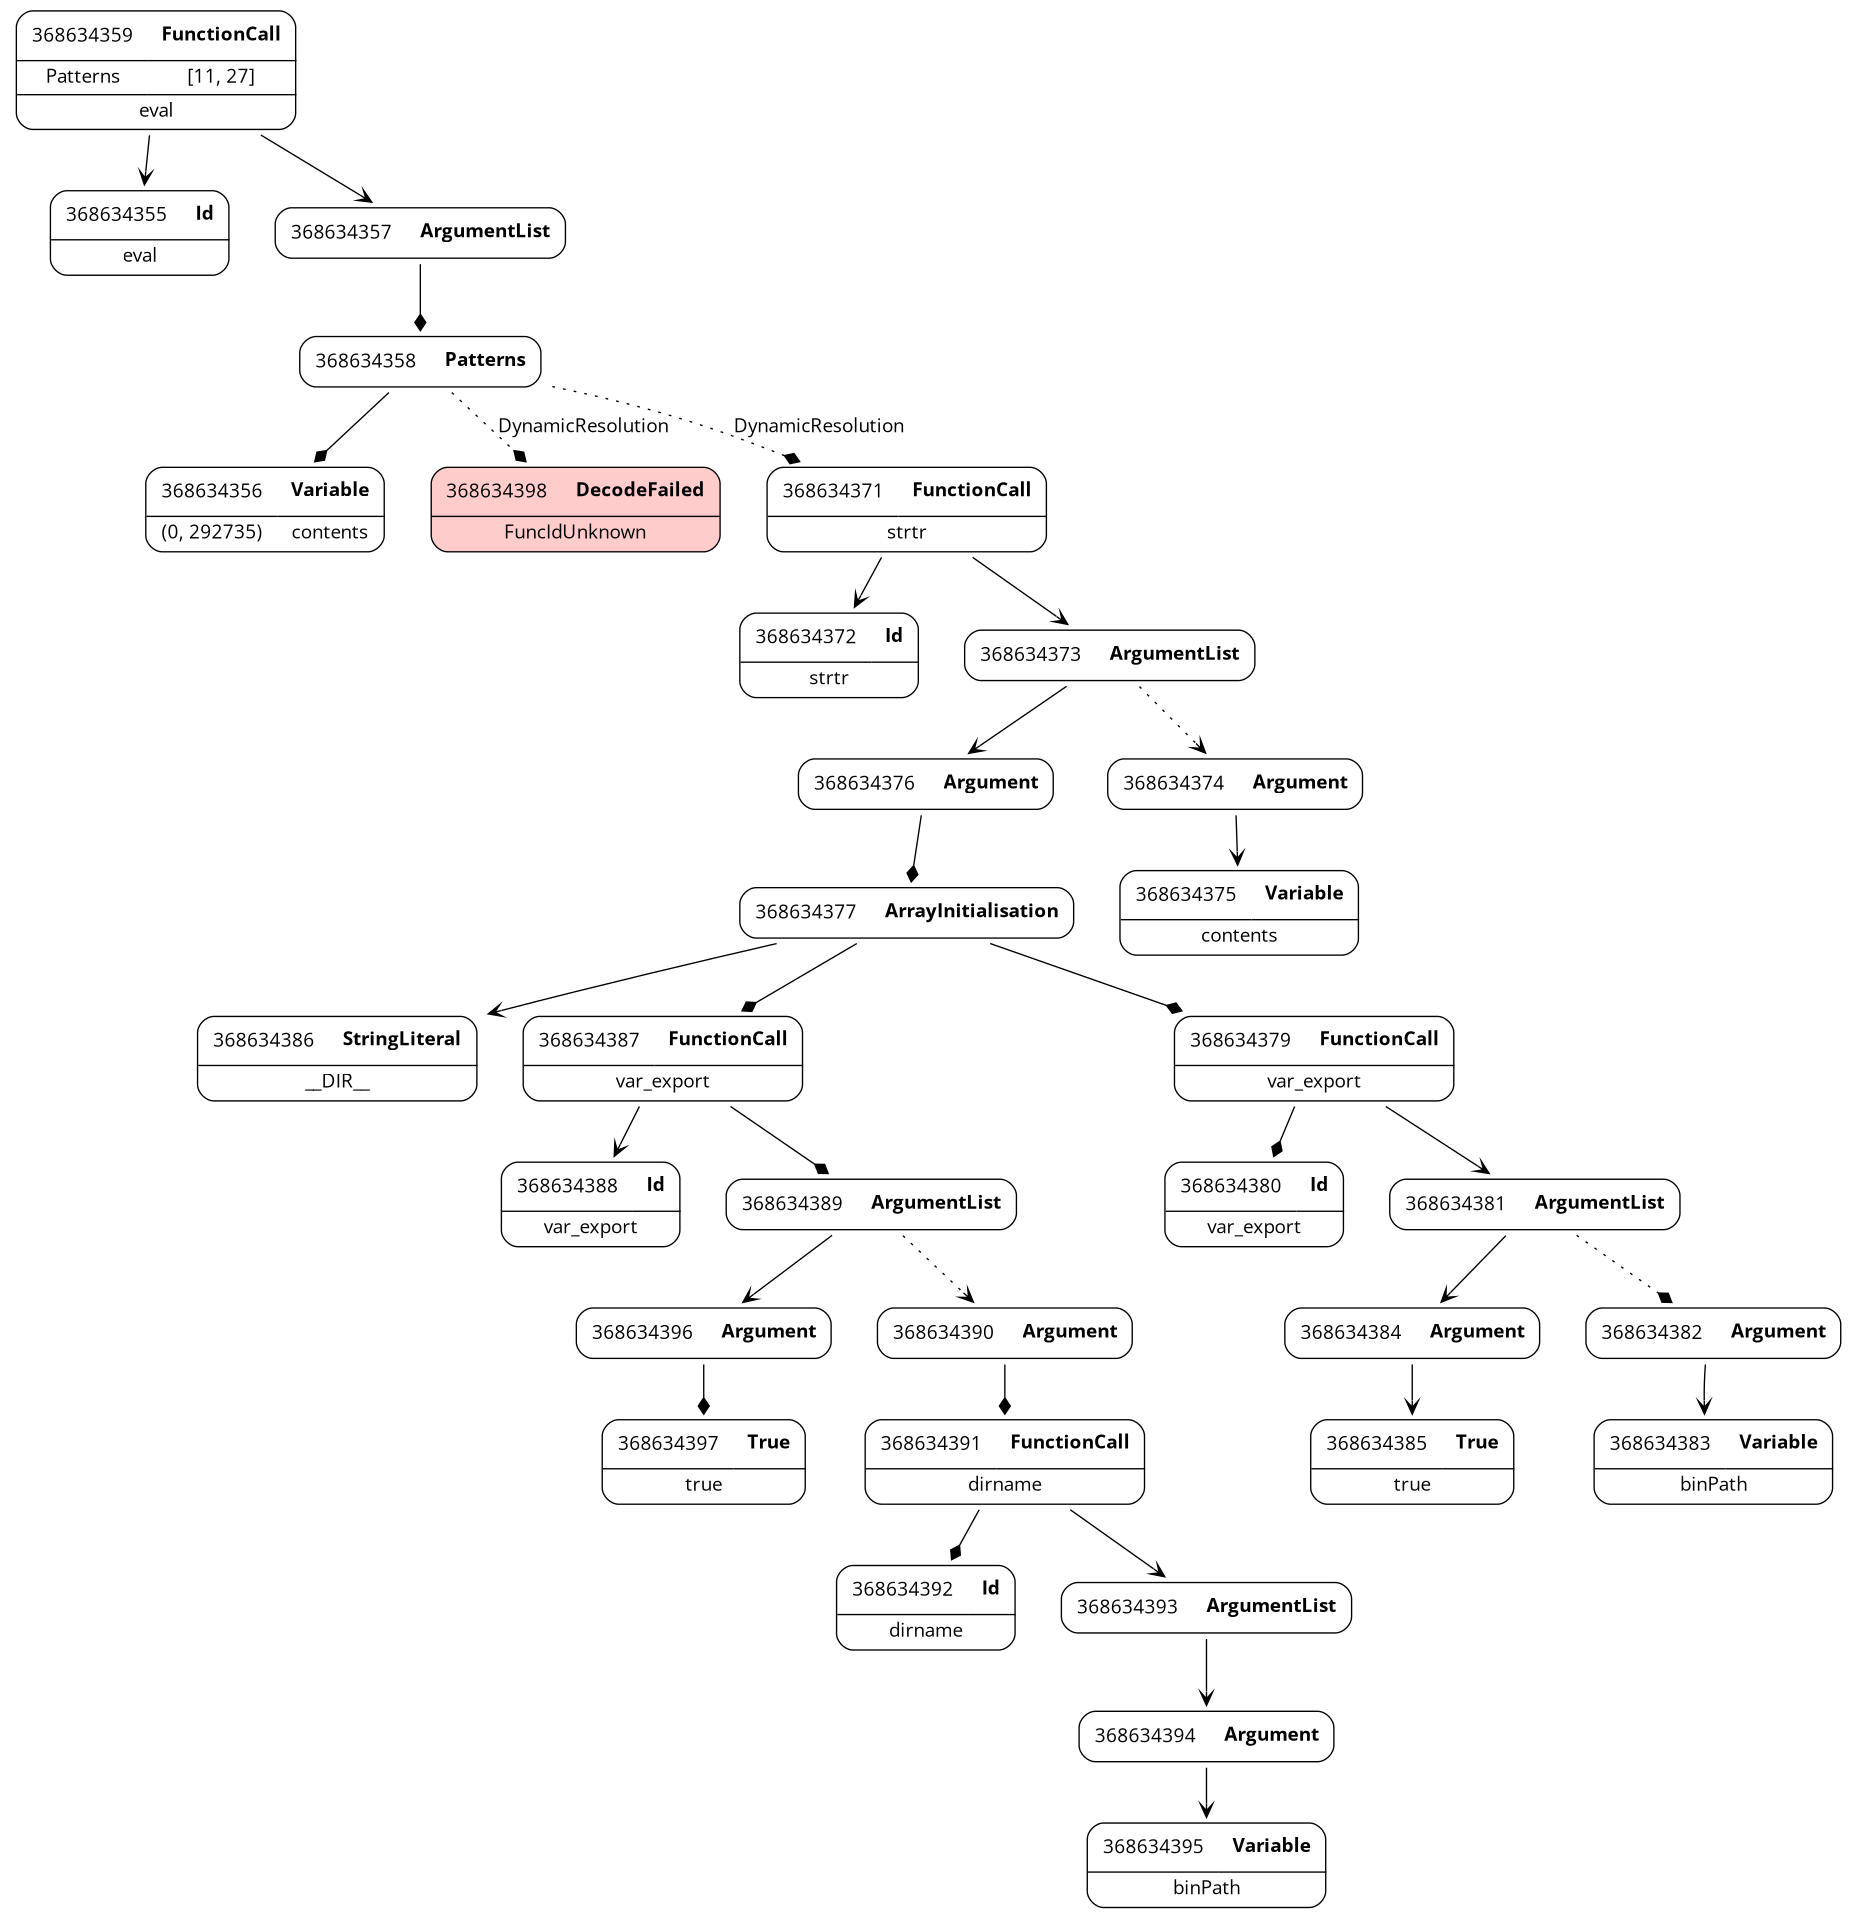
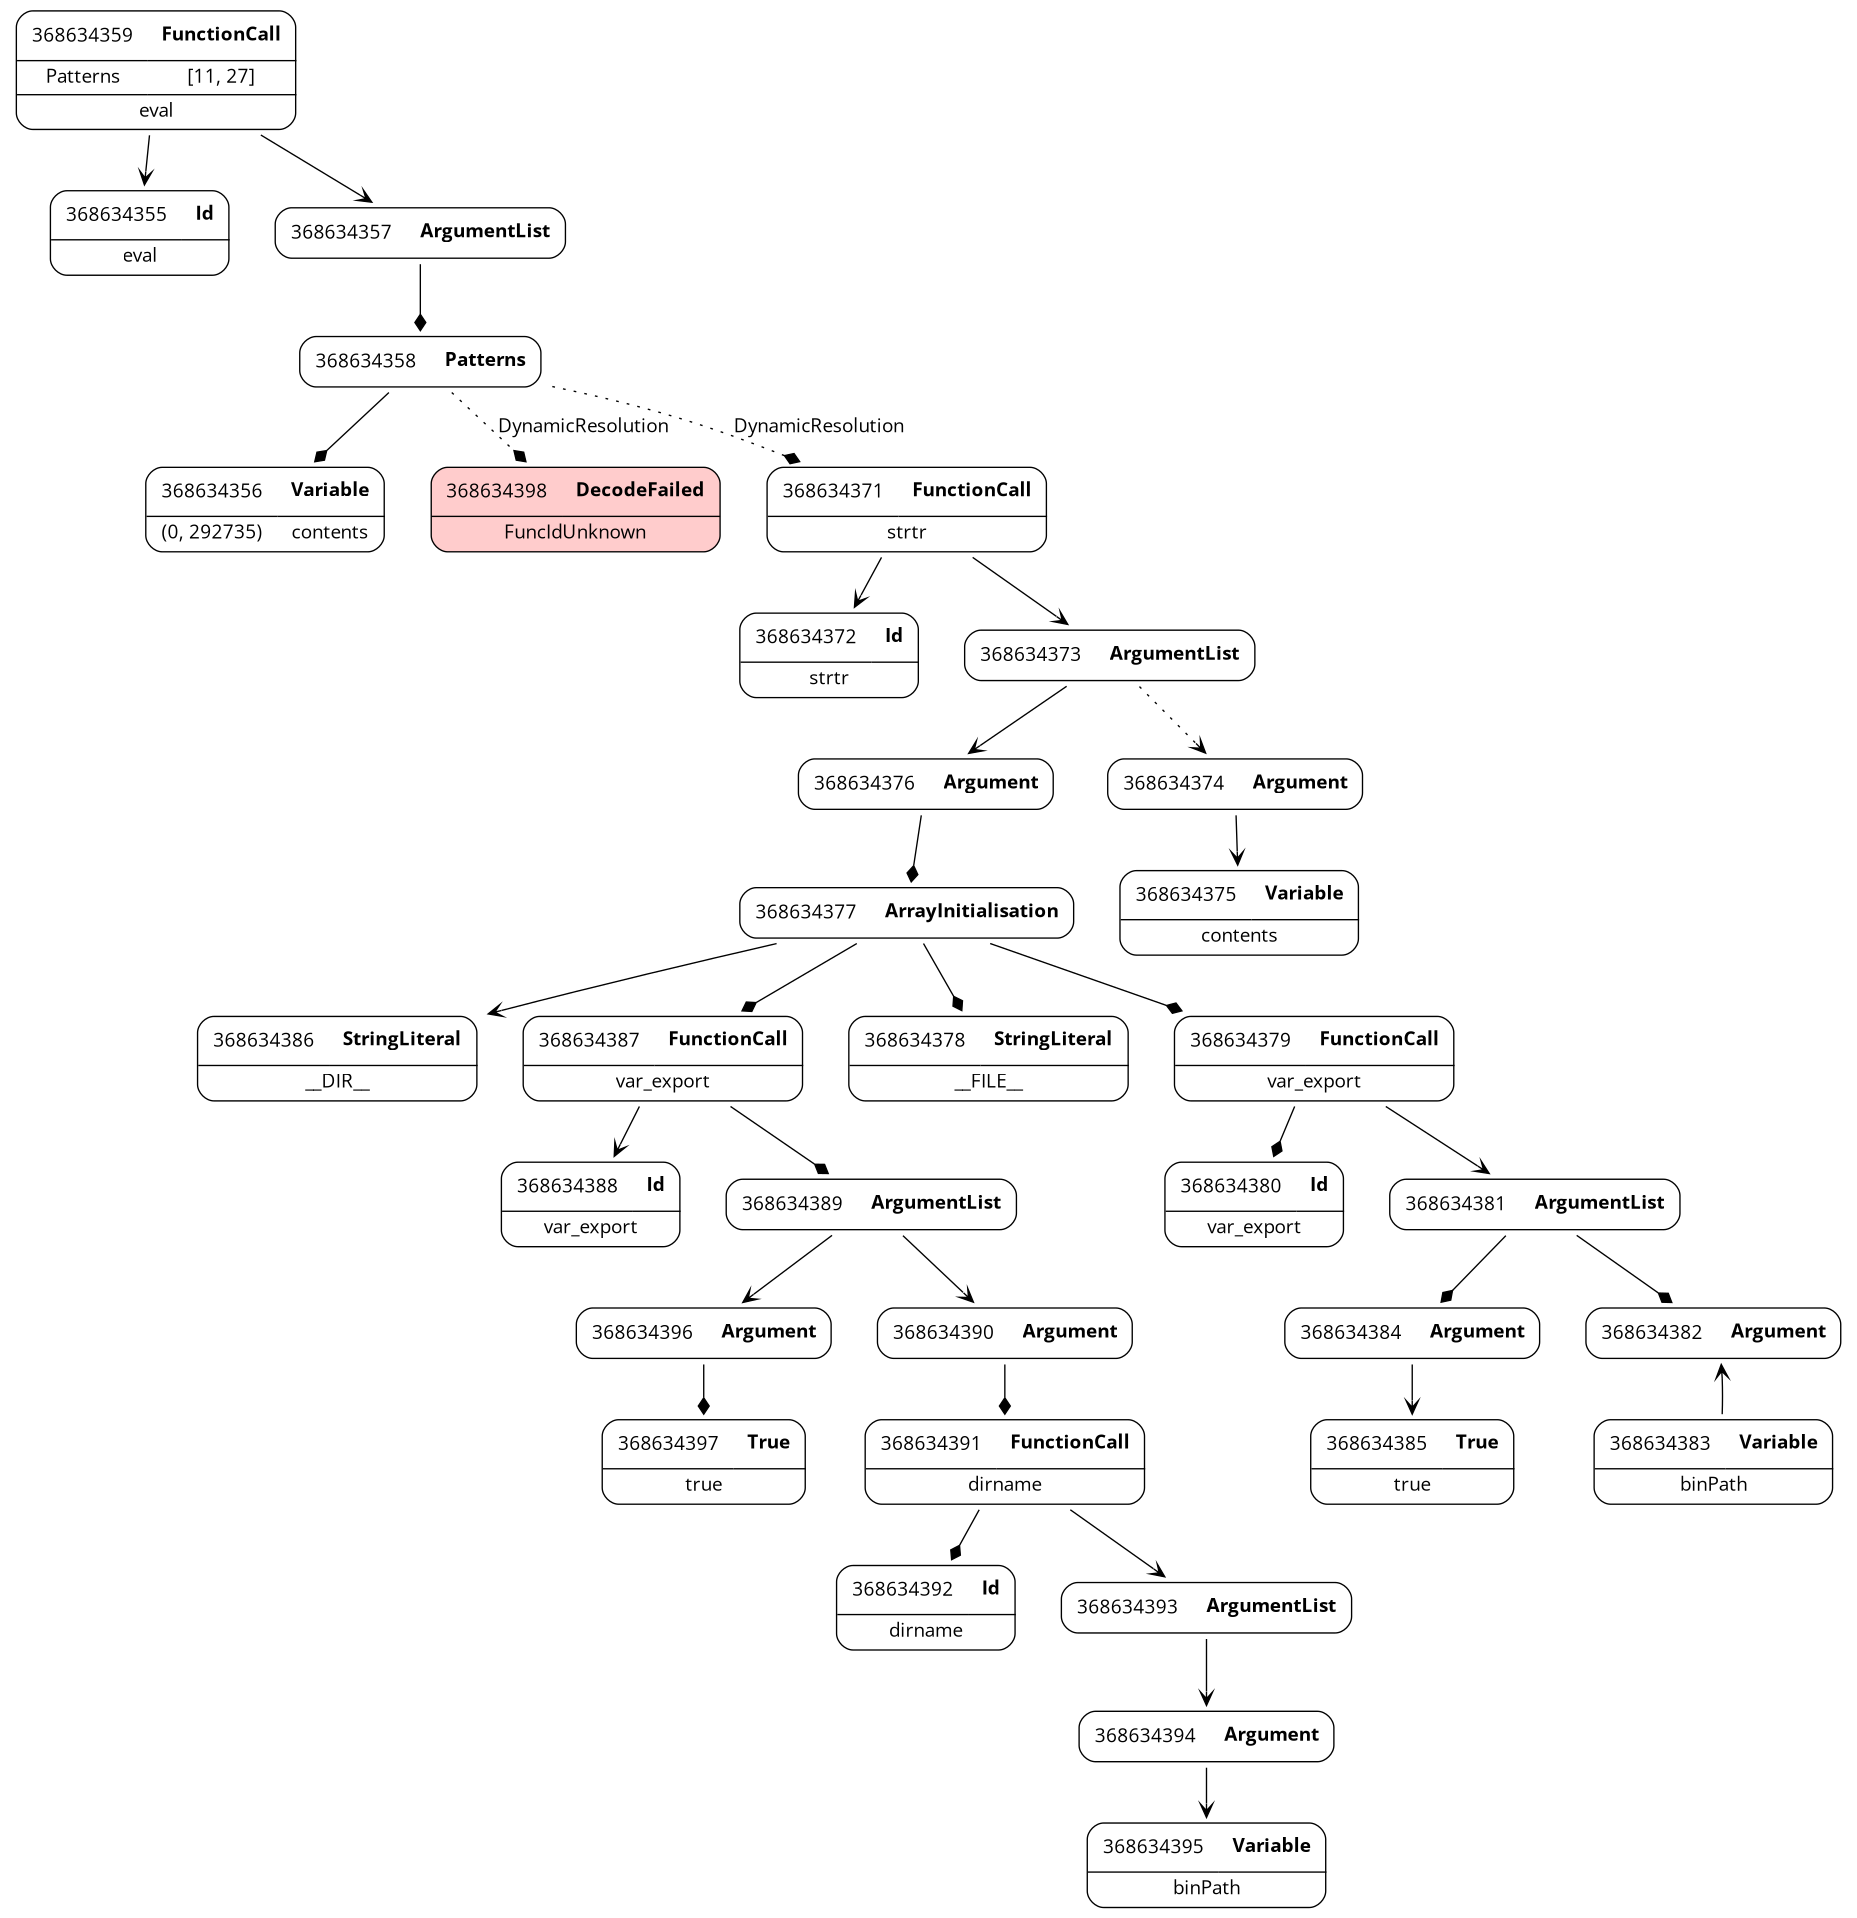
node "368634378": added
edge "368634389" -> "368634390": style dotted -> solid
edge "368634381" -> "368634384": arrowhead vee -> diamond
edge "368634381" -> "368634382": style dotted -> solid
edge "368634382" -> "368634383": reversed
